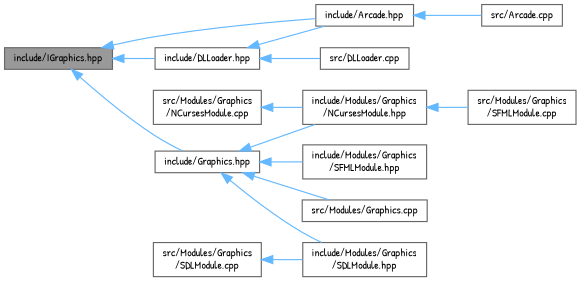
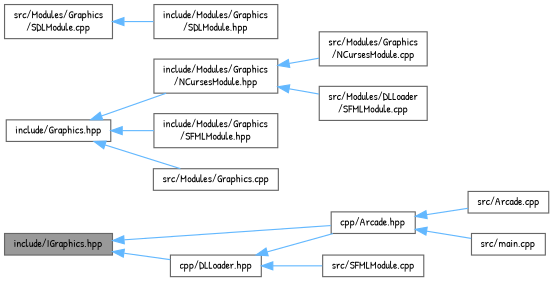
node "include/Arcade.hpp": label "include/Arcade.hpp" -> "cpp/Arcade.hpp"
node "include/DLLoader.hpp": label "include/DLLoader.hpp" -> "cpp/DLLoader.hpp"
node "src/DLLoader.cpp": label "src/DLLoader.cpp" -> "src/SFMLModule.cpp"
edge "include/Modules/Graphics /NCursesModule.hpp" -> "src/Modules/Graphics /NCursesModule.cpp": reversed
node "src/Modules/Graphics /SFMLModule.cpp": label "src/Modules/Graphics /SFMLModule.cpp" -> "src/Modules/DLLoader /SFMLModule.cpp"
edge "include/Graphics.hpp" -> "include/IGraphics.hpp": removed
edge "include/Modules/Graphics /SDLModule.hpp" -> "include/Graphics.hpp": removed
node "src/main.cpp": added
